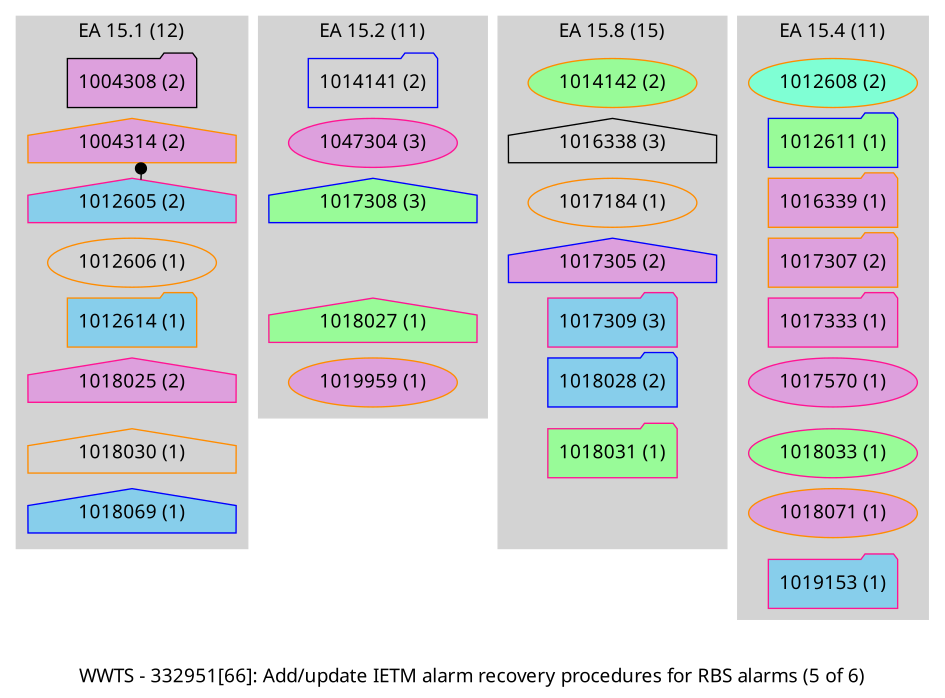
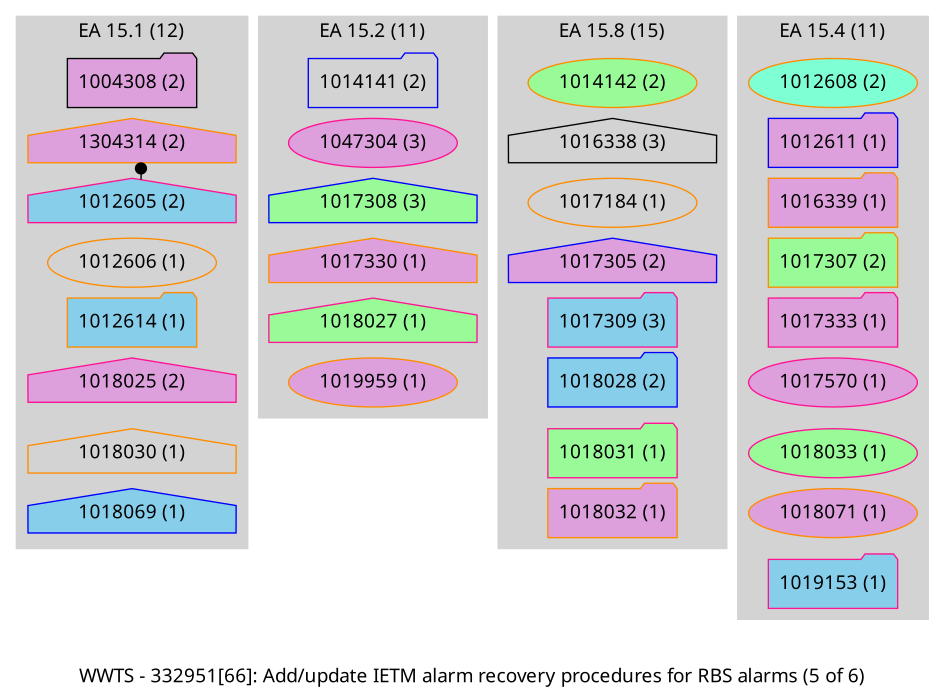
node "1004314 (2)": label "1004314 (2)" -> "1304314 (2)"
node "1012611 (1)": fillcolor palegreen -> plum
node "1017330 (1)": added
node "1017307 (2)": fillcolor plum -> palegreen
node "1018032 (1)": added
